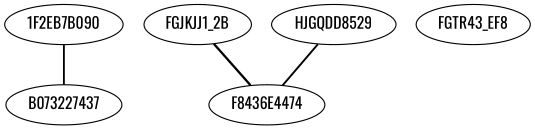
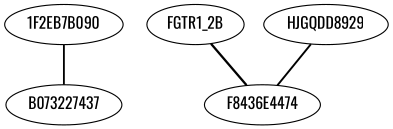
node "FGJKJJ1_2B": label "FGJKJJ1_2B" -> "FGTR1_2B"
node "HJGQDD8529": label "HJGQDD8529" -> "HJGQDD8929"
node "FGTR43_EF8": removed
